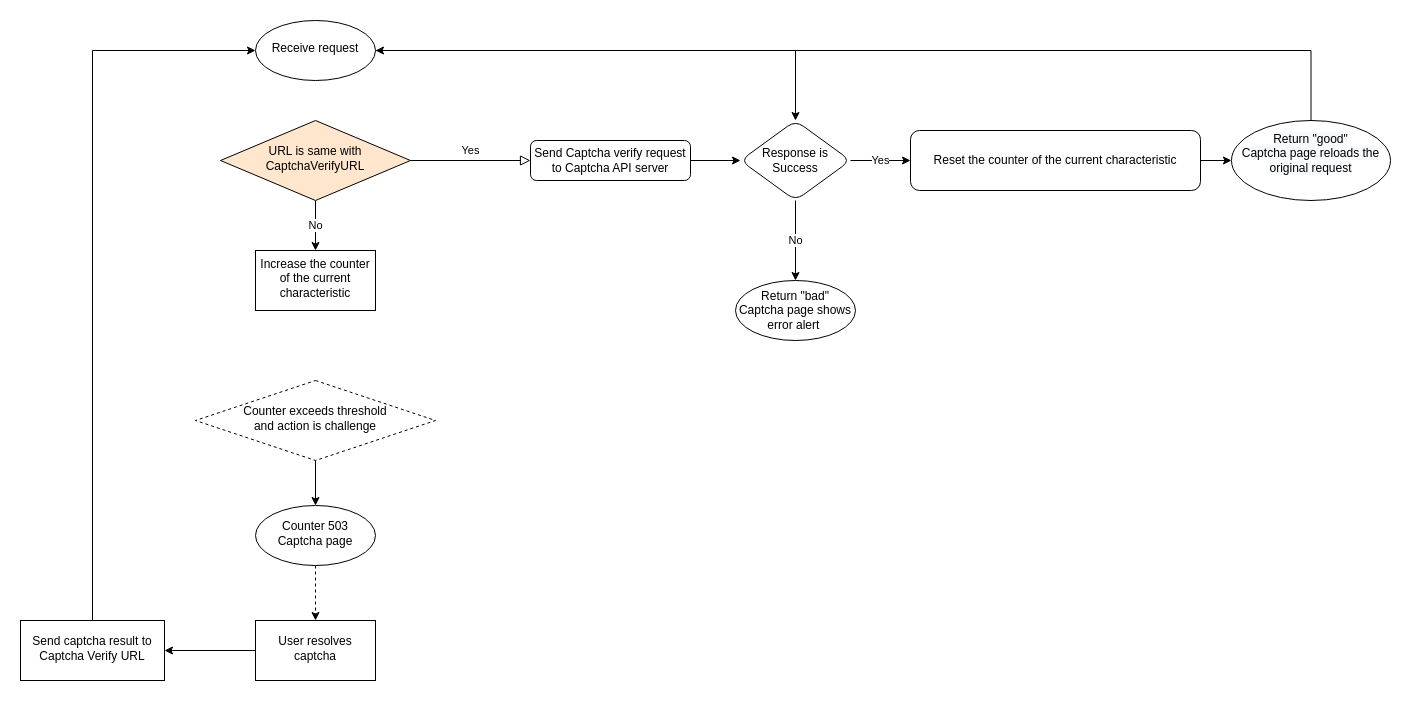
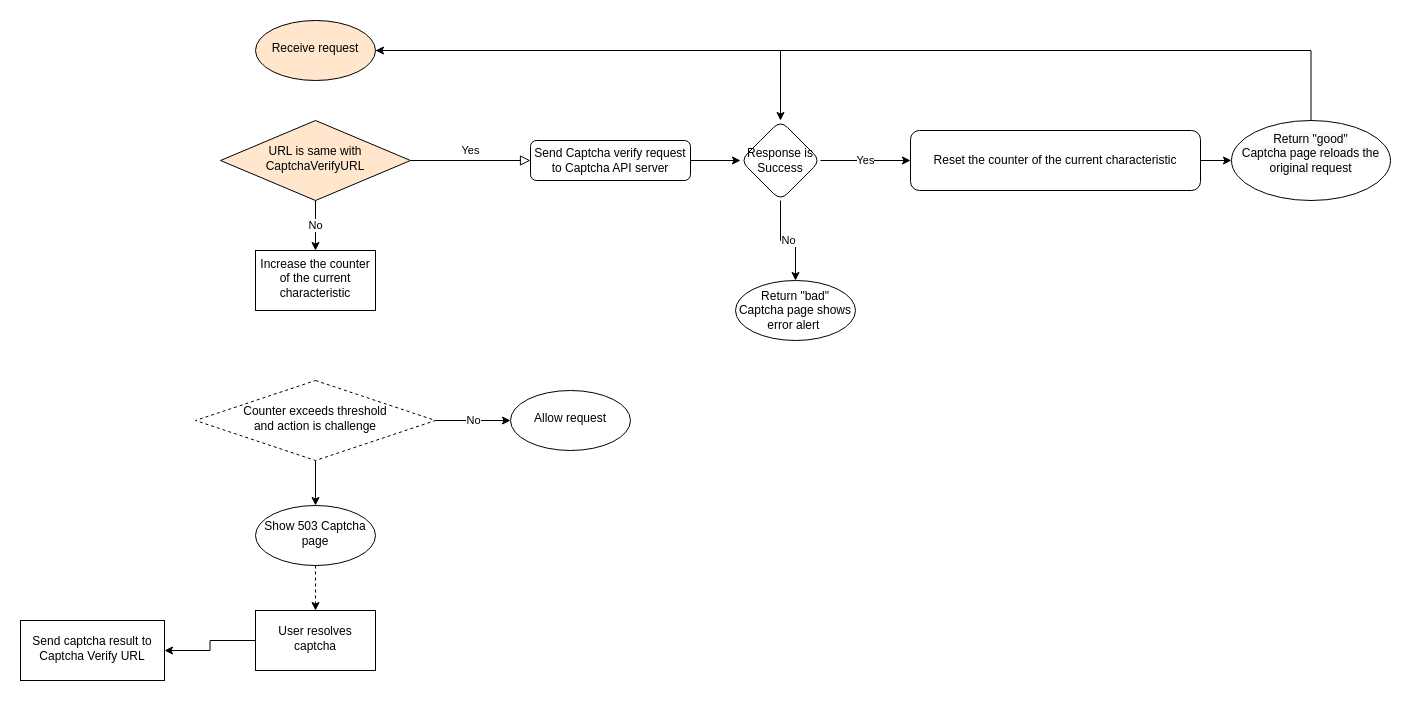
node "Receive request": fillcolor #ffffff -> #ffe6cc
node "Response is Success": size 110x80 -> 80x80
edge "Send captcha result to Captcha Verify URL" -> "Receive request": removed
edge "Counter exceeds threshold and action is challenge" -> "Allow request": added, label "No"
node "Allow request": added
node "Counter 503 Captcha page": label "Counter 503 Captcha page" -> "Show 503 Captcha page"
node "User resolves captcha": moved (316, 651) -> (316, 641)
